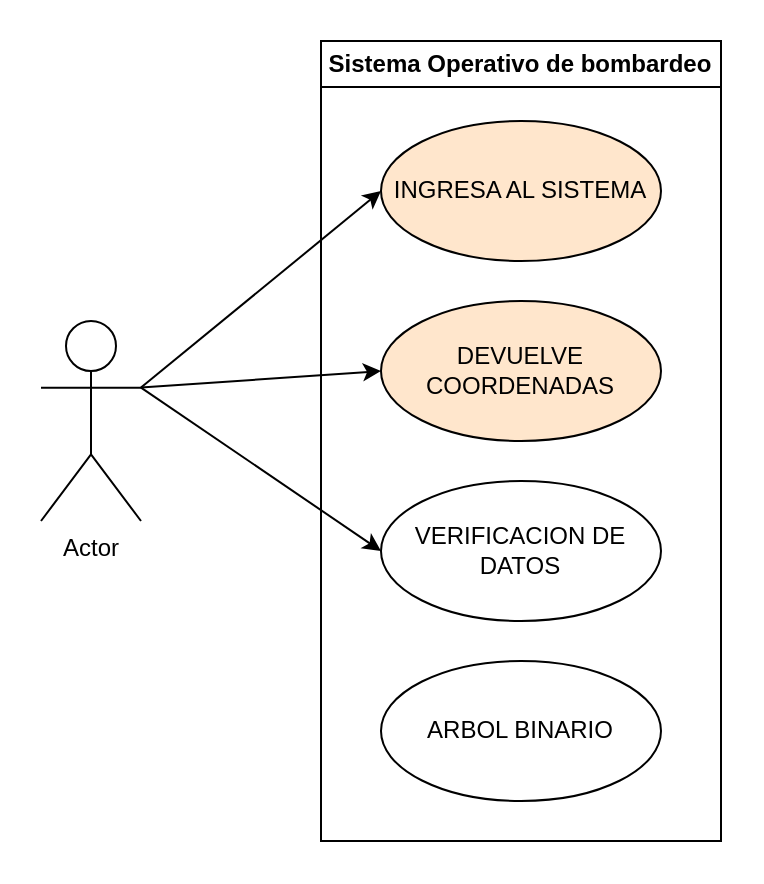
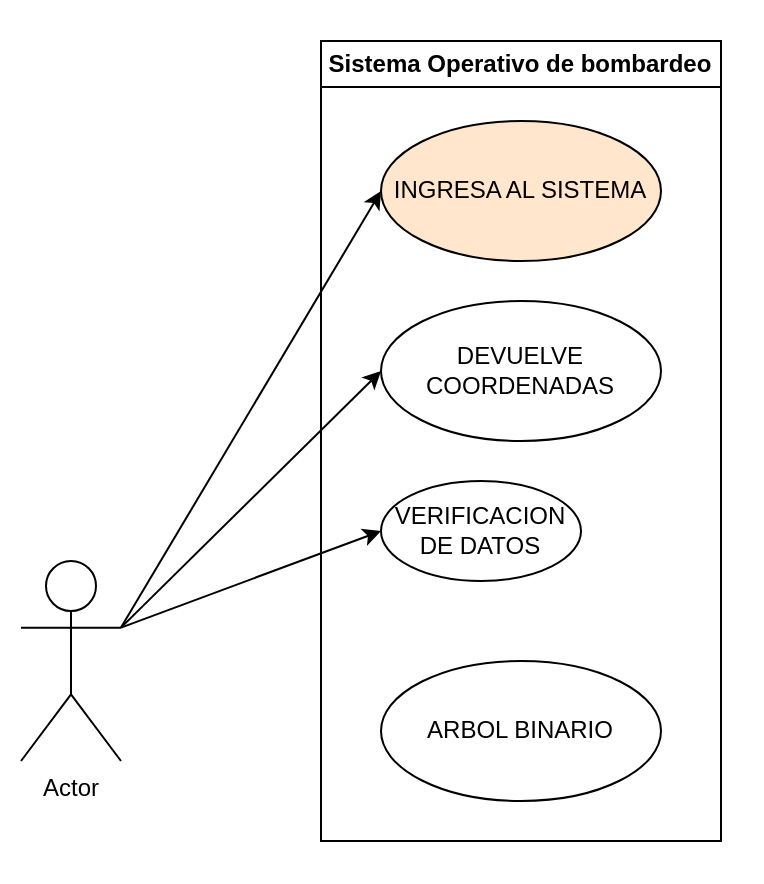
node "DEVUELVE COORDENADAS": fillcolor #ffe6cc -> #ffffff
node "Actor": moved (91, 421) -> (71, 661)
node "VERIFICACION DE DATOS": size 280x140 -> 200x100
